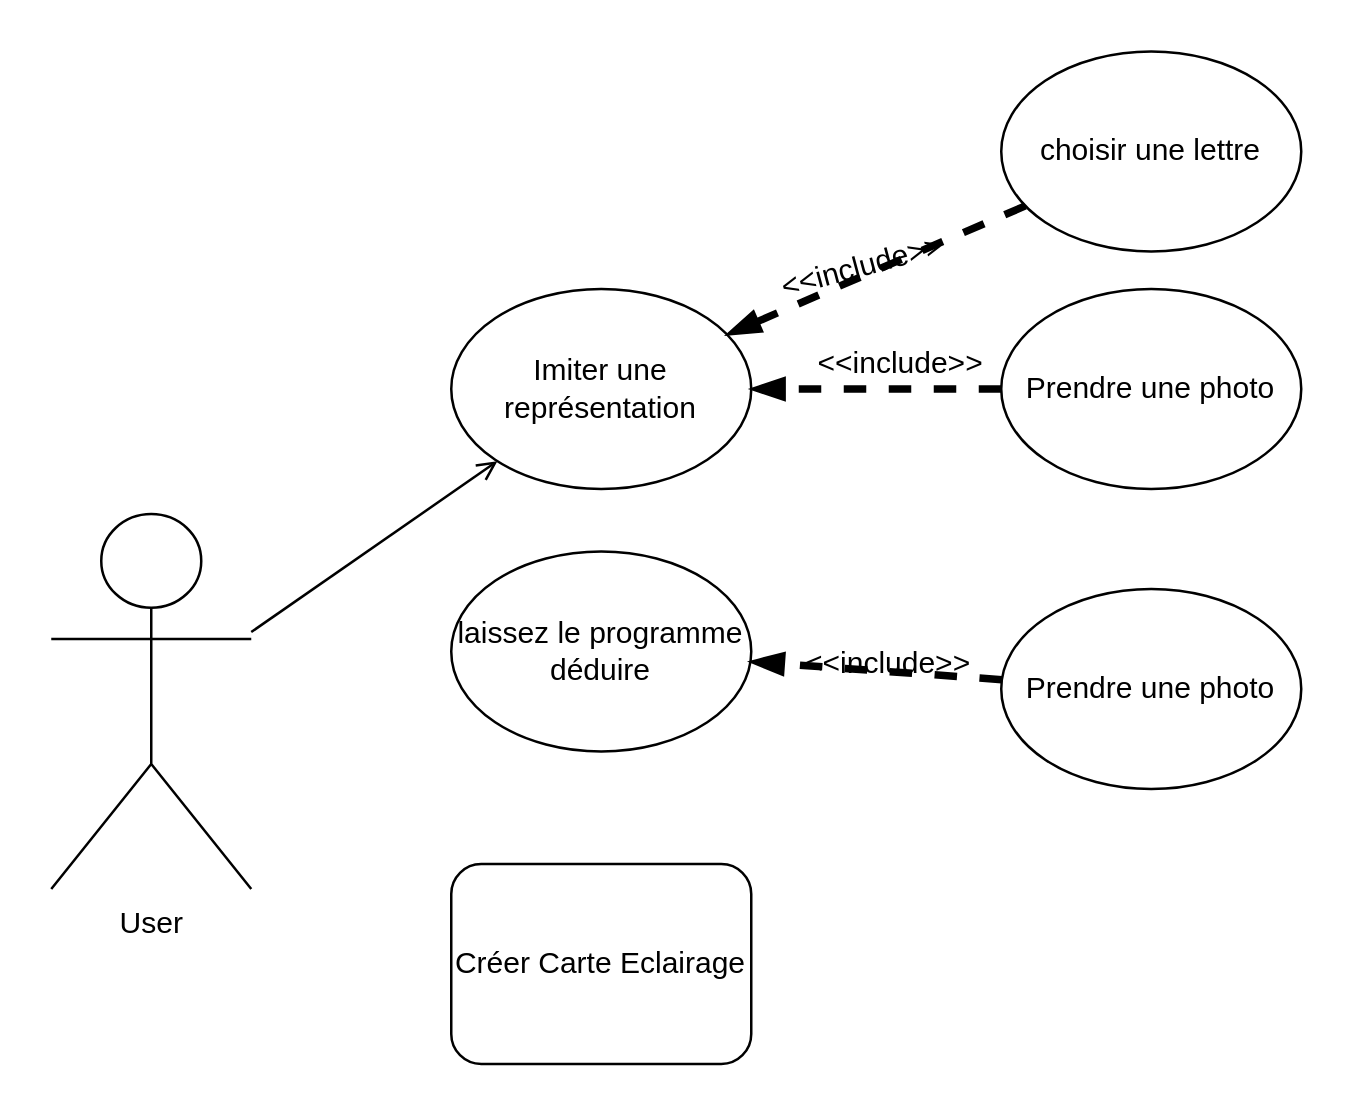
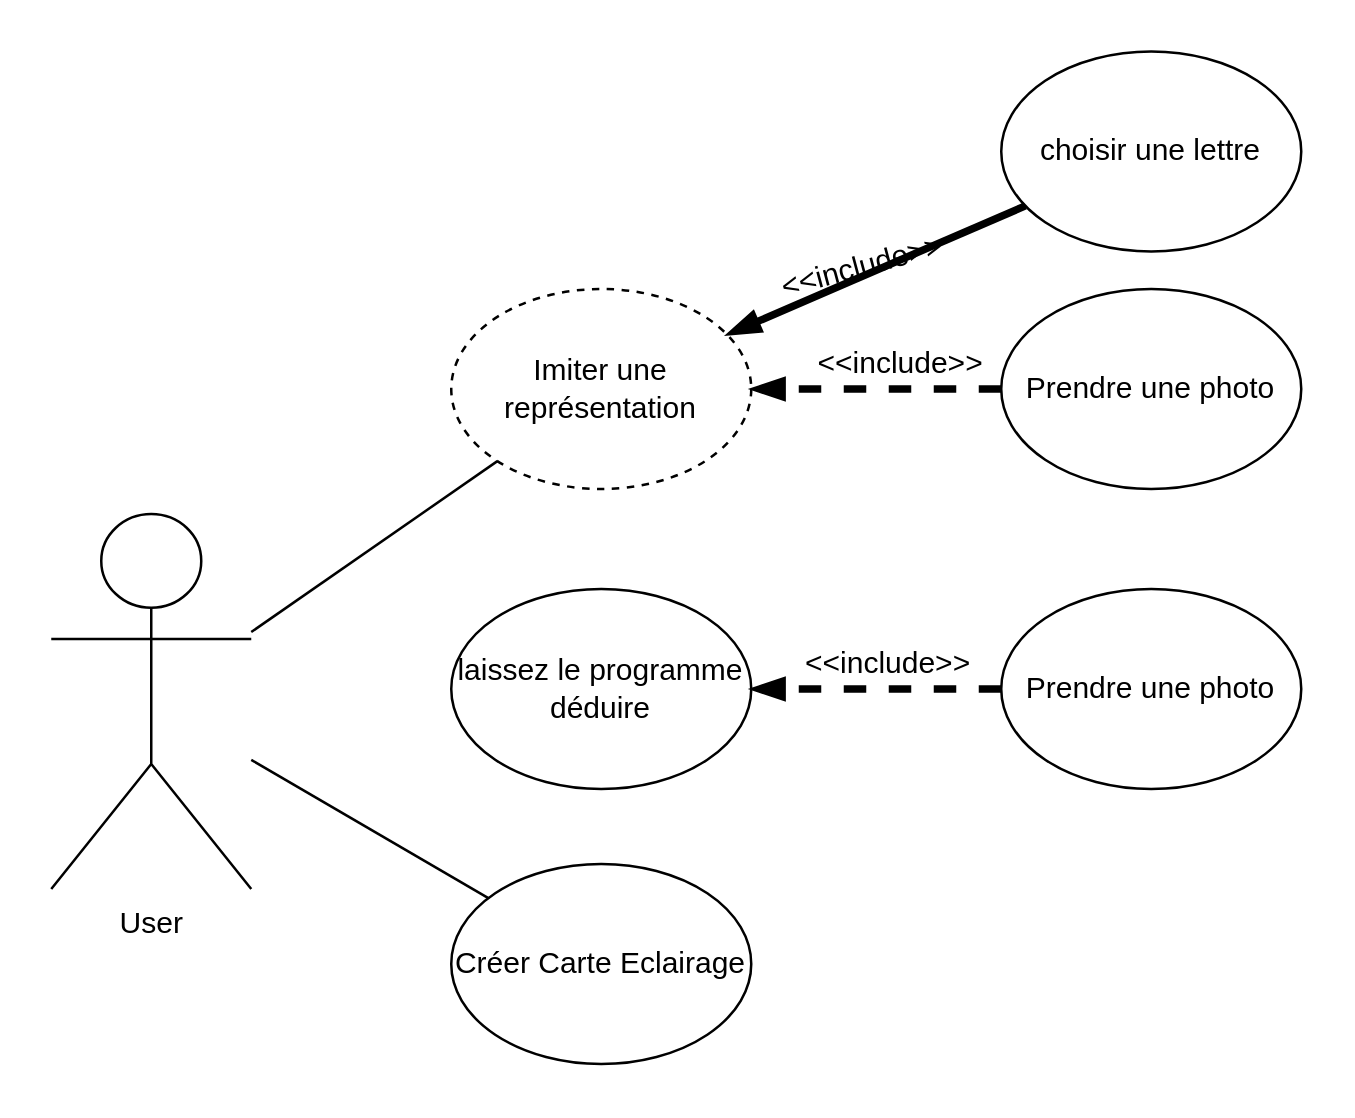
edge "choisir une lettre" -> "Imiter une représentation": style dashed -> solid
node "Imiter une représentation": style solid -> dashed
edge "User" -> "Imiter une représentation": arrowhead open -> none
node "laissez le programme déduire": moved (601, 651) -> (601, 689)
edge "User" -- "Créer Carte Eclairage": added
node "Créer Carte Eclairage": shape rounded rectangle -> ellipse
